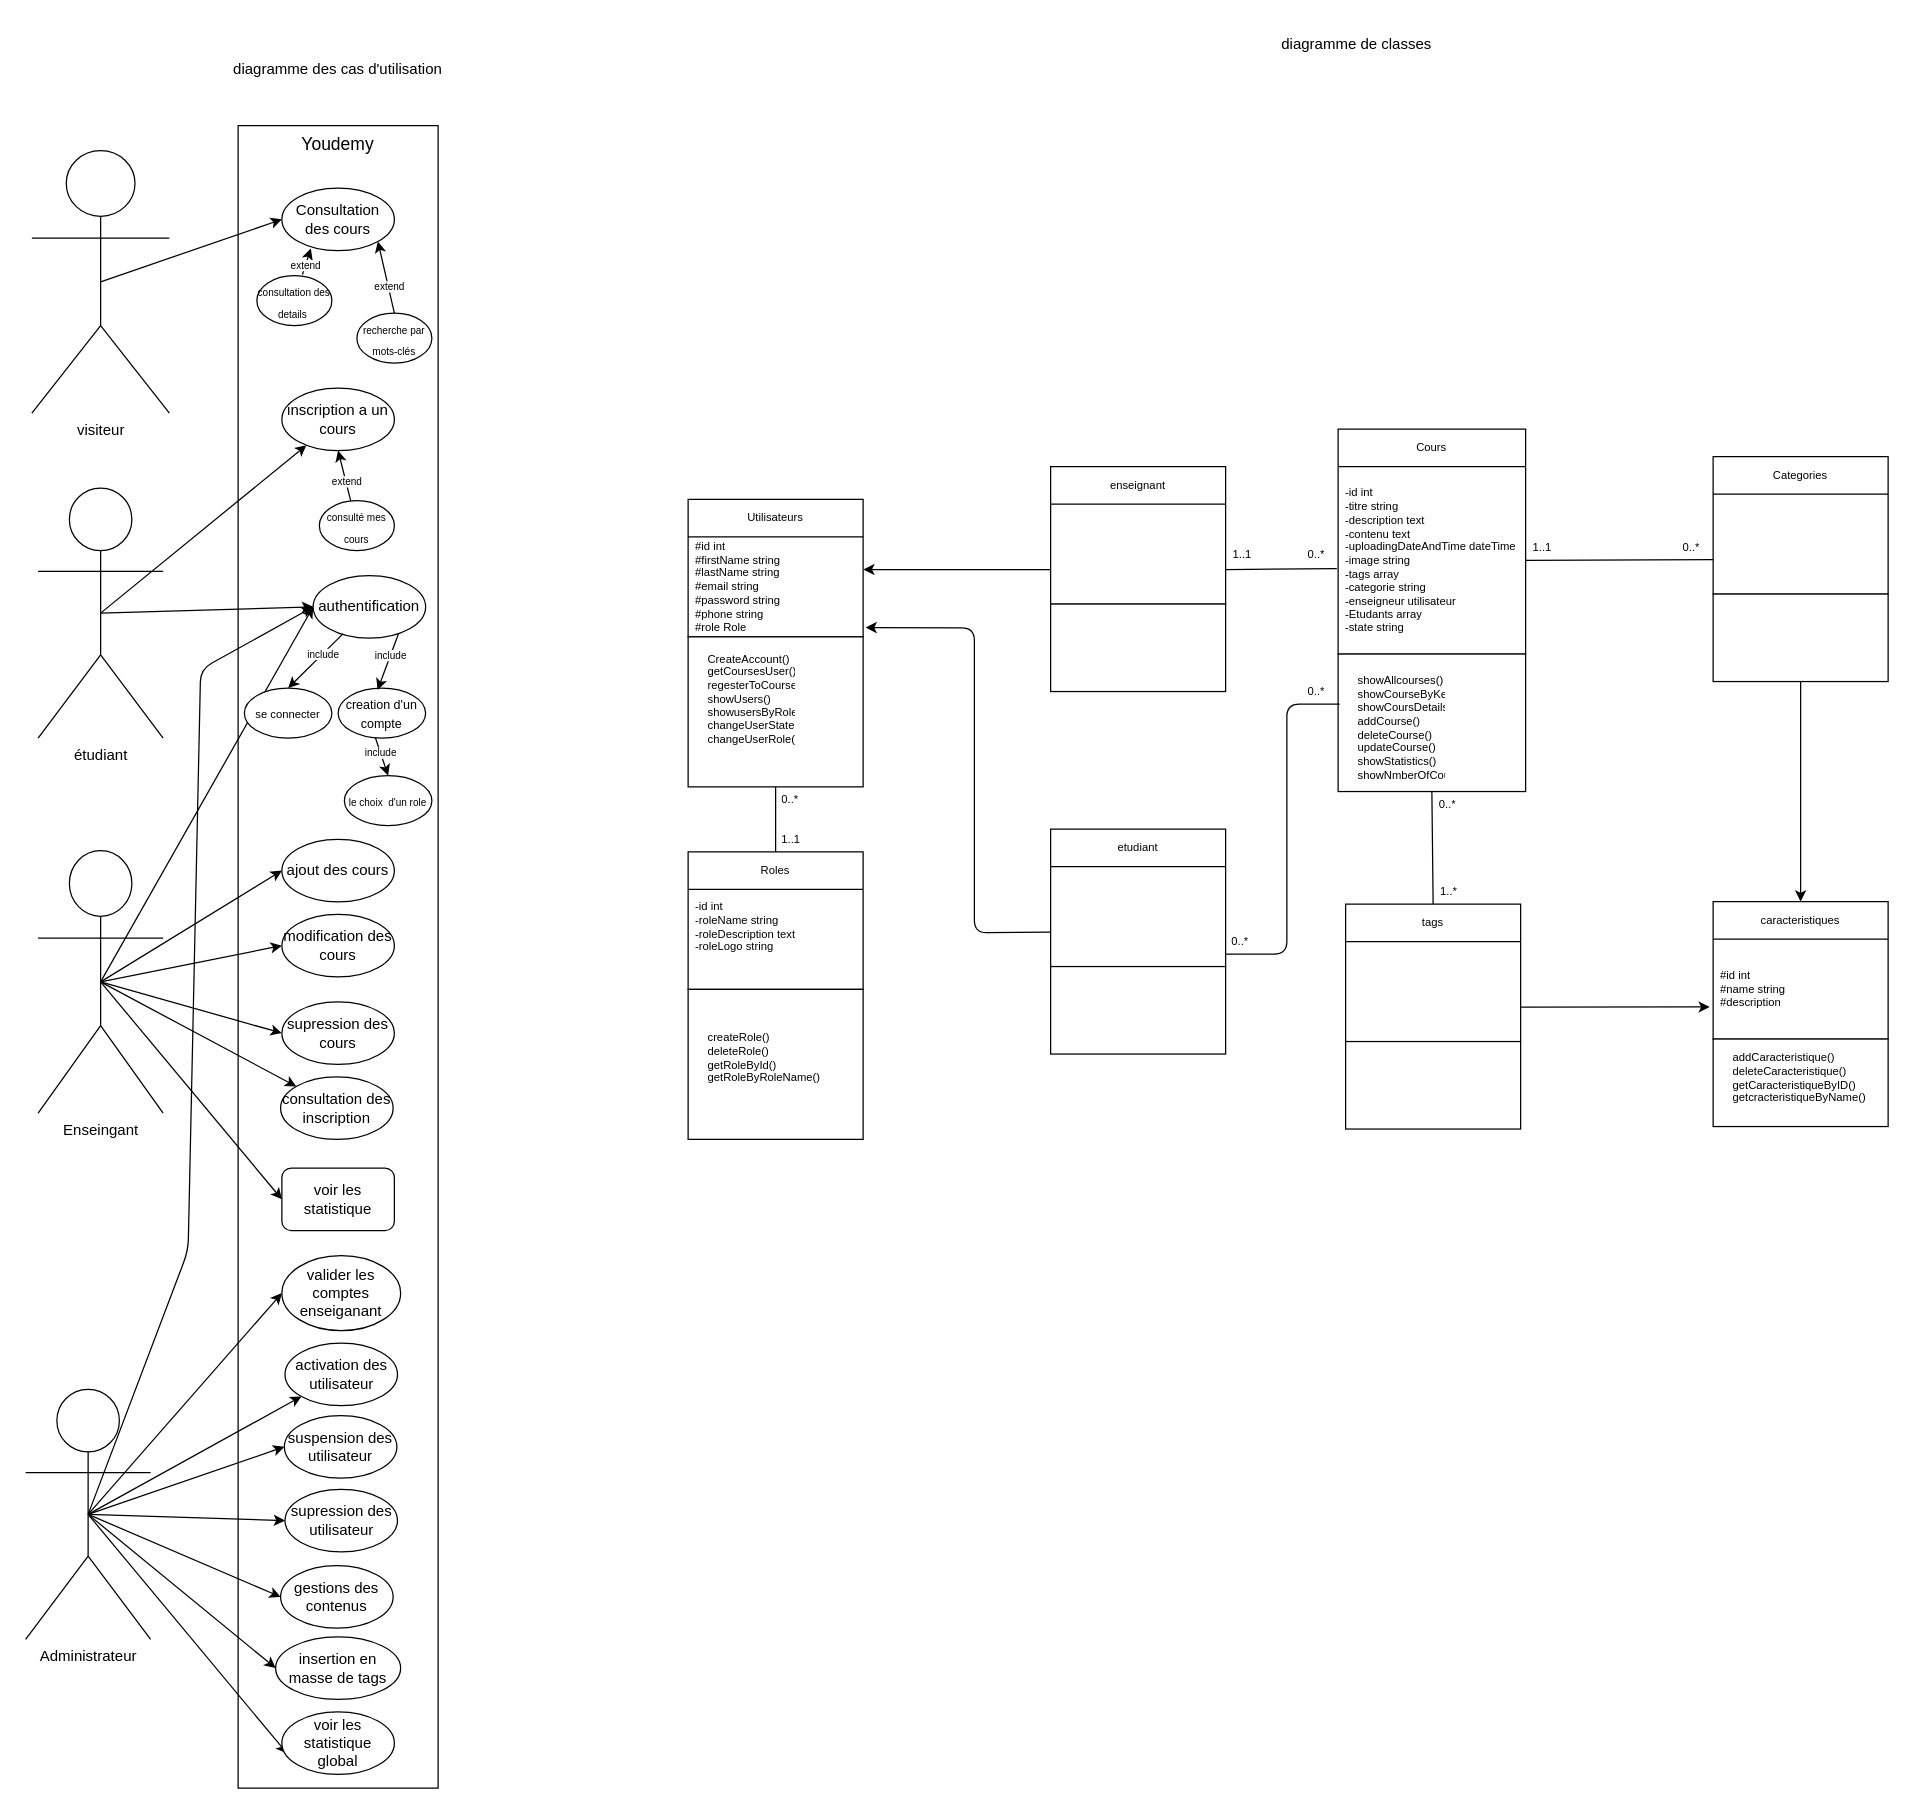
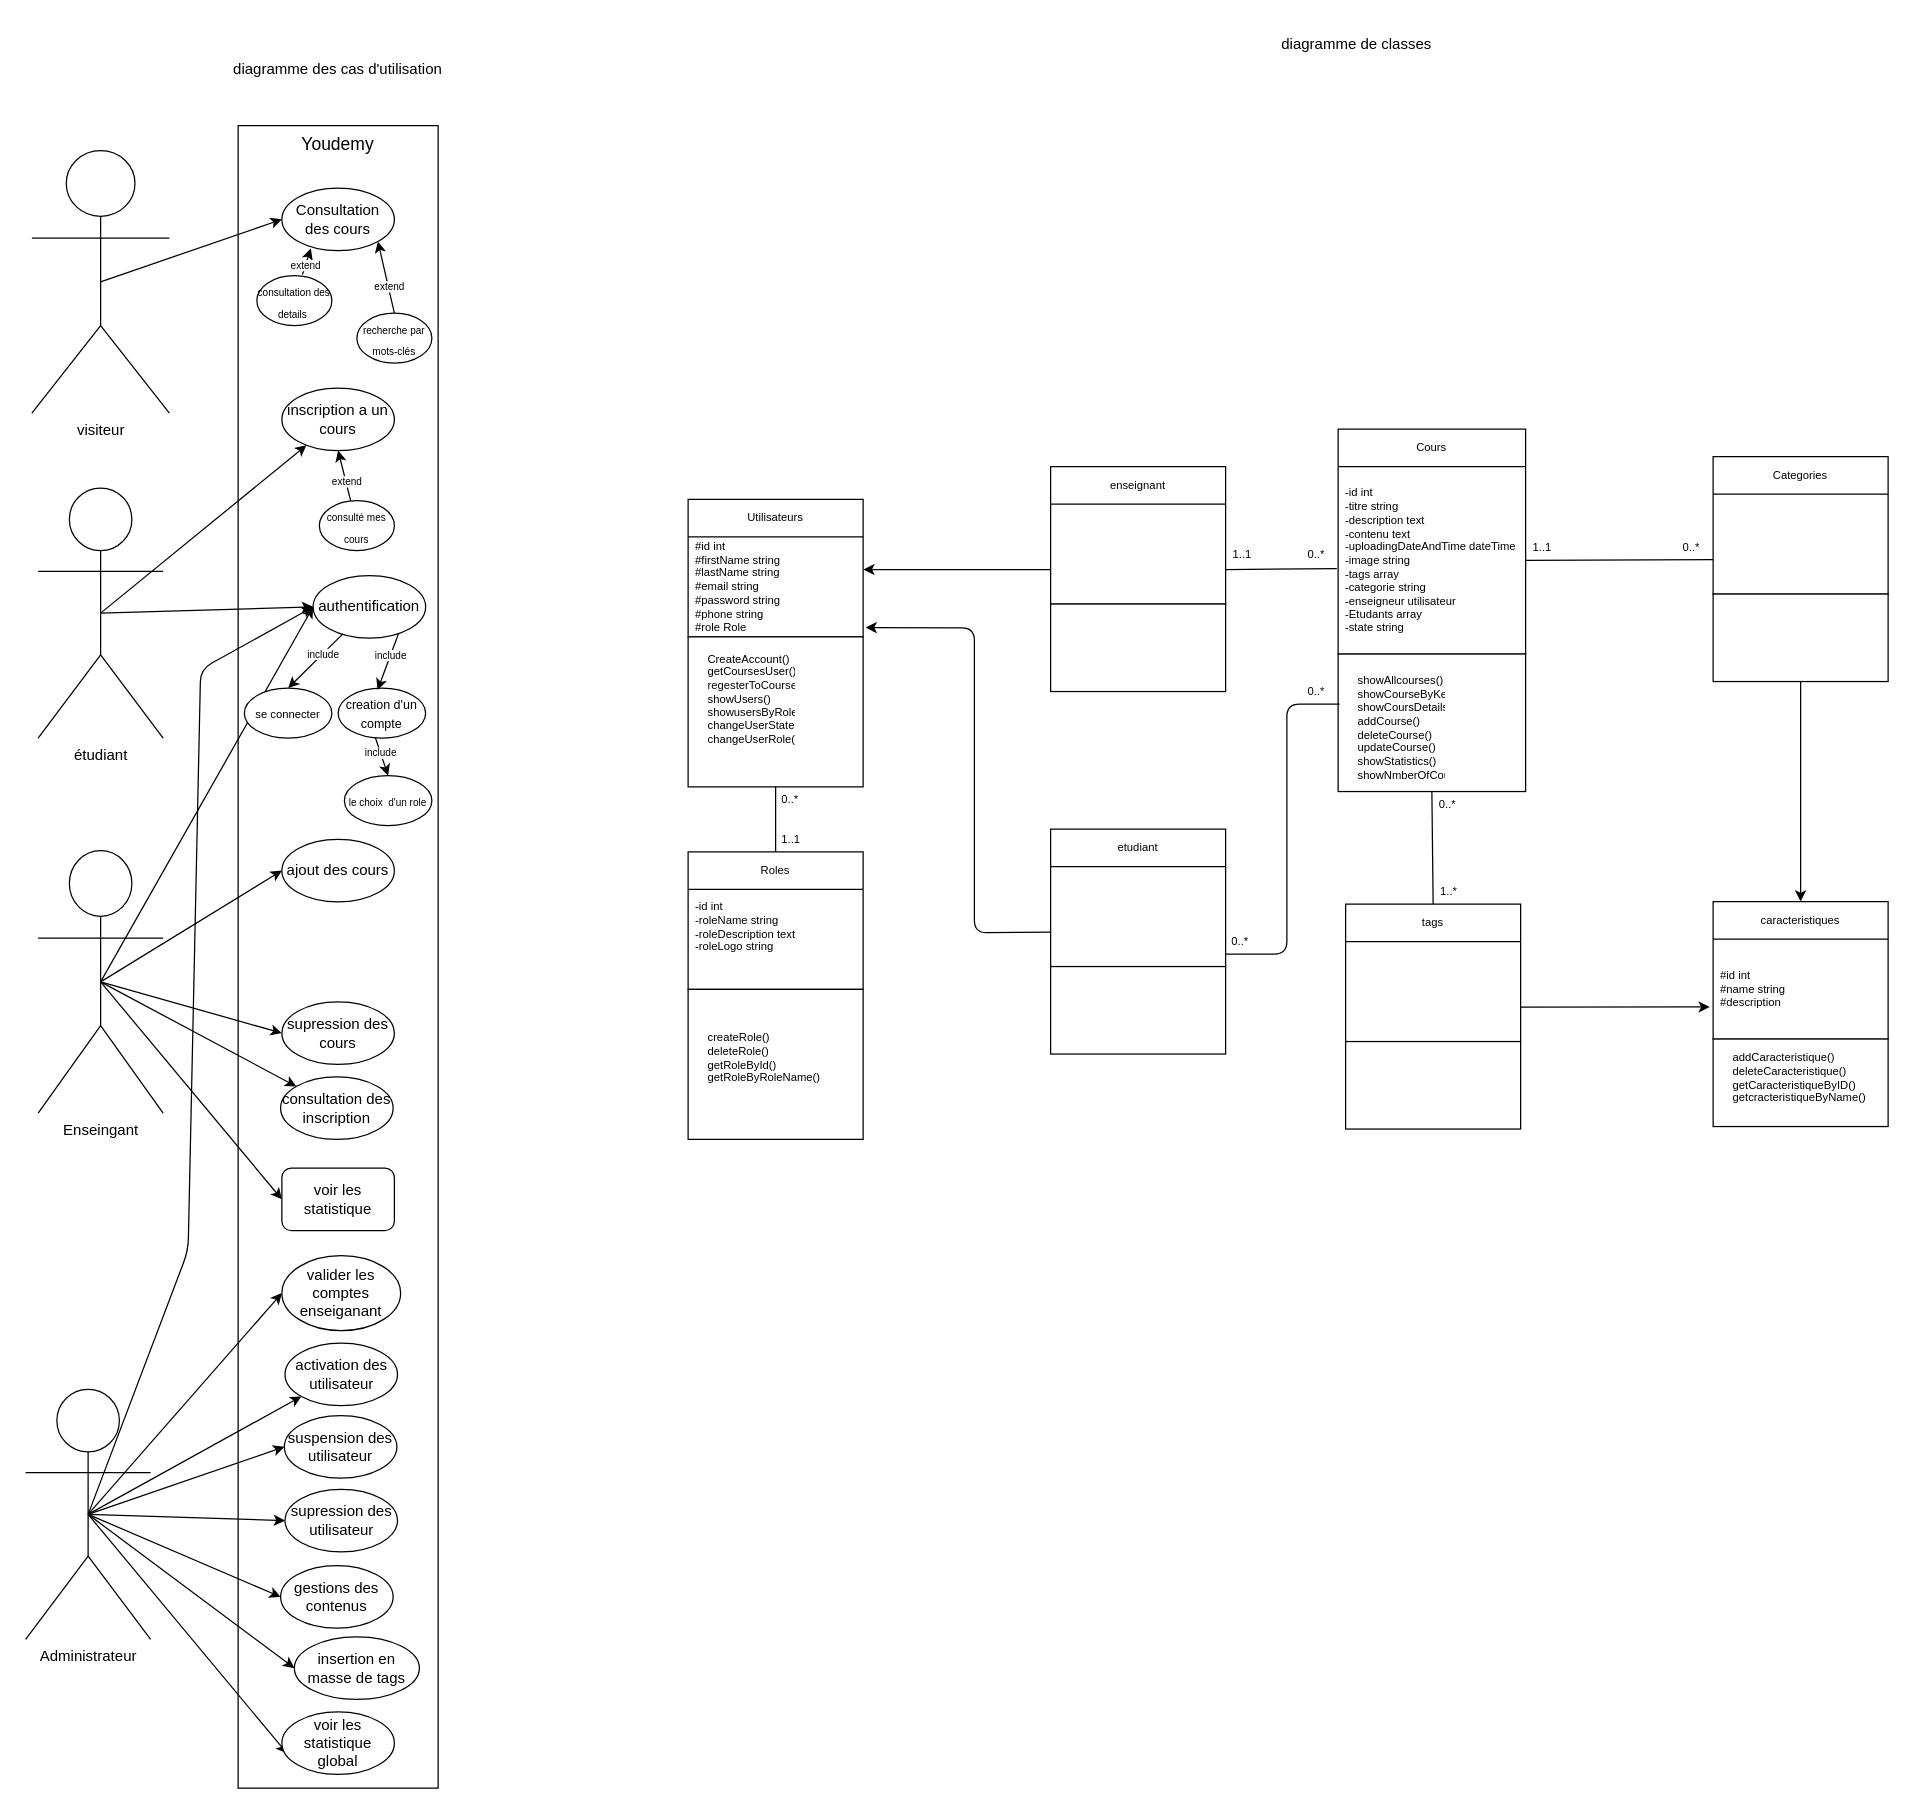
node "modification des cours": removed
edge "Enseingant" -> "modification des cours": removed
node "insertion en masse de tags": moved (338, 1668) -> (357, 1668)
